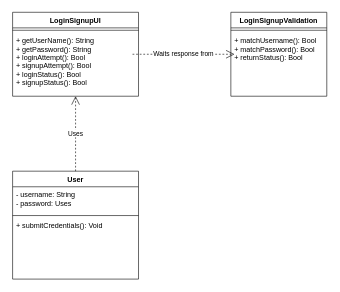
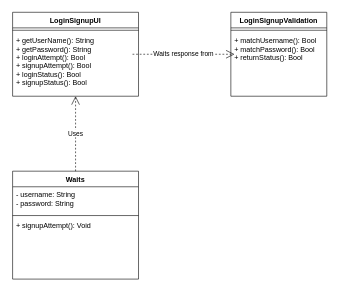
node "User": label "User" -> "Waits"
node "- username: String - password: Uses": label "- username: String - password: Uses" -> "- username: String - password: String"
node "+ submitCredentials(): Void": label "+ submitCredentials(): Void" -> "+ signupAttempt(): Void"
